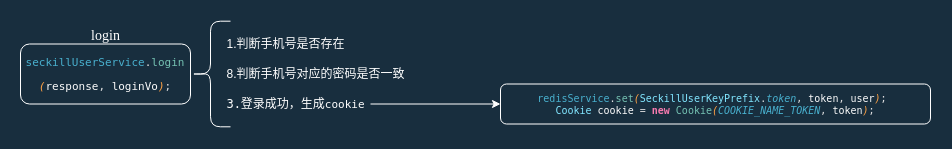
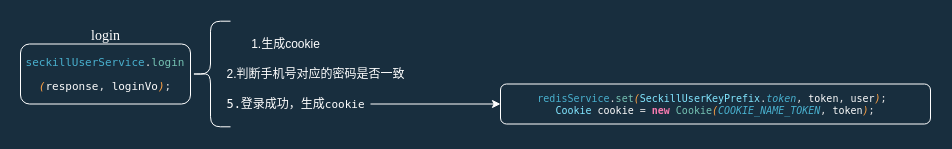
node "1.判断手机号是否存在": label "1.判断手机号是否存在" -> "1.生成cookie"
node "8.判断手机号对应的密码是否一致": label "8.判断手机号对应的密码是否一致" -> "2.判断手机号对应的密码是否一致"
node "3.登录成功，生成cookie": label "3.登录成功，生成cookie" -> "5.登录成功，生成cookie"
